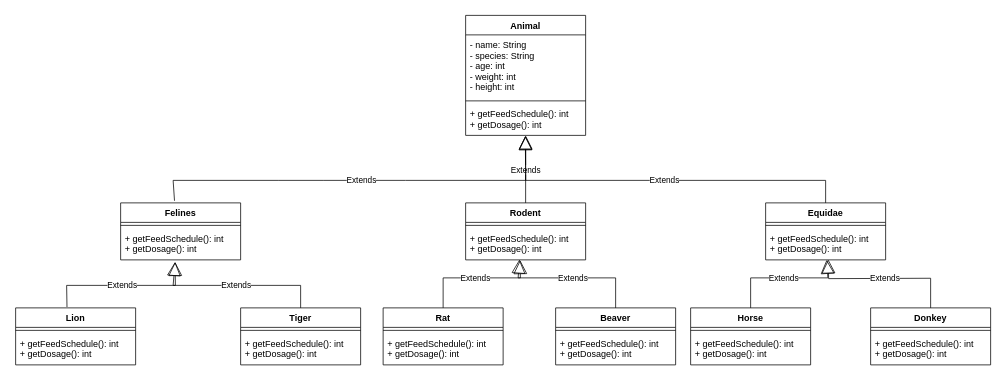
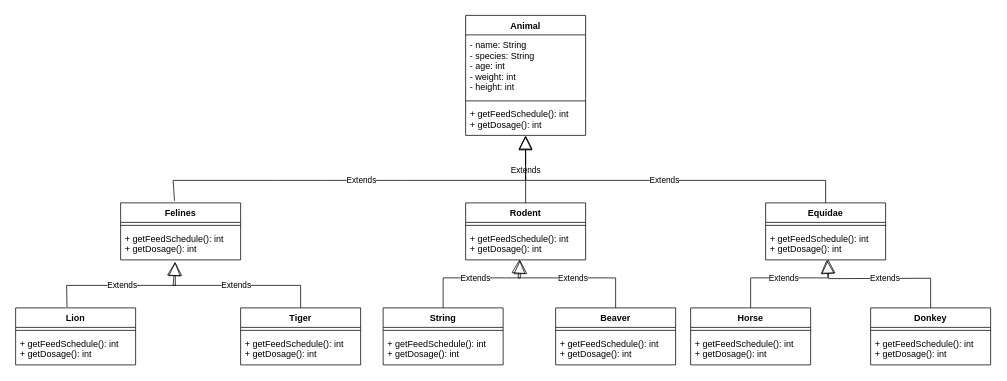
node "Rat": label "Rat" -> "String"
